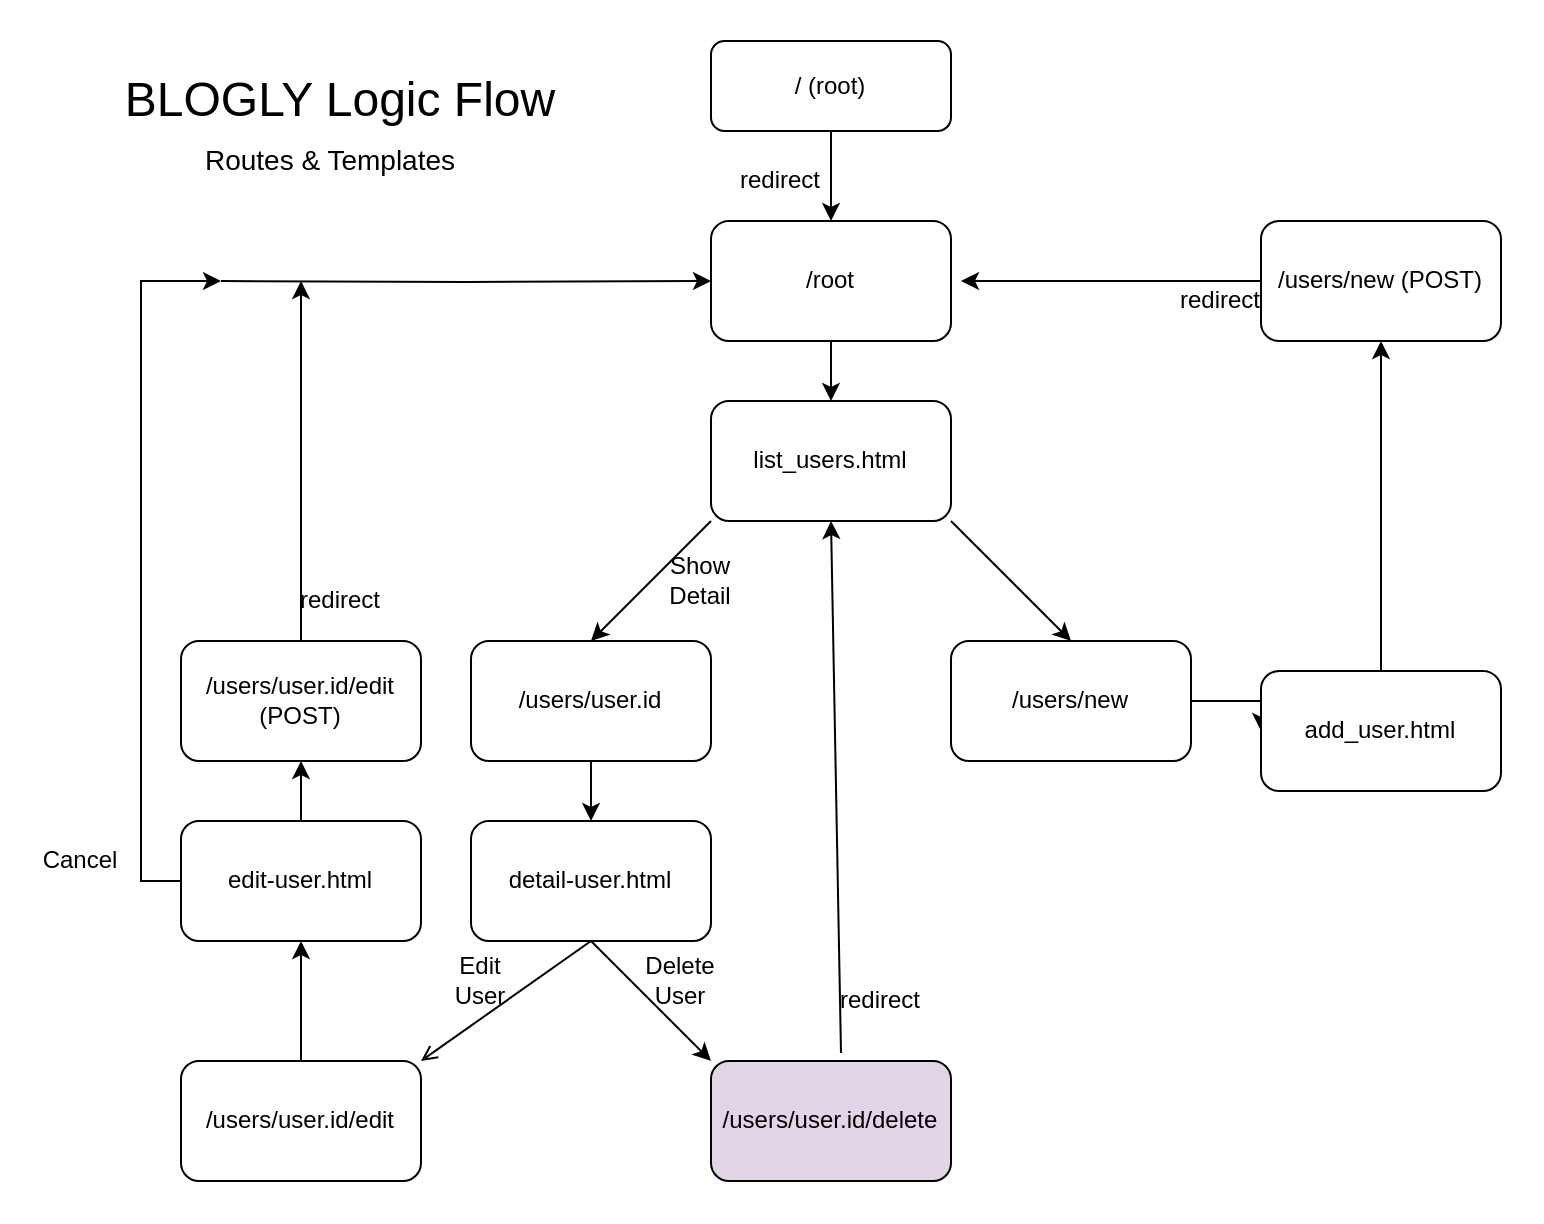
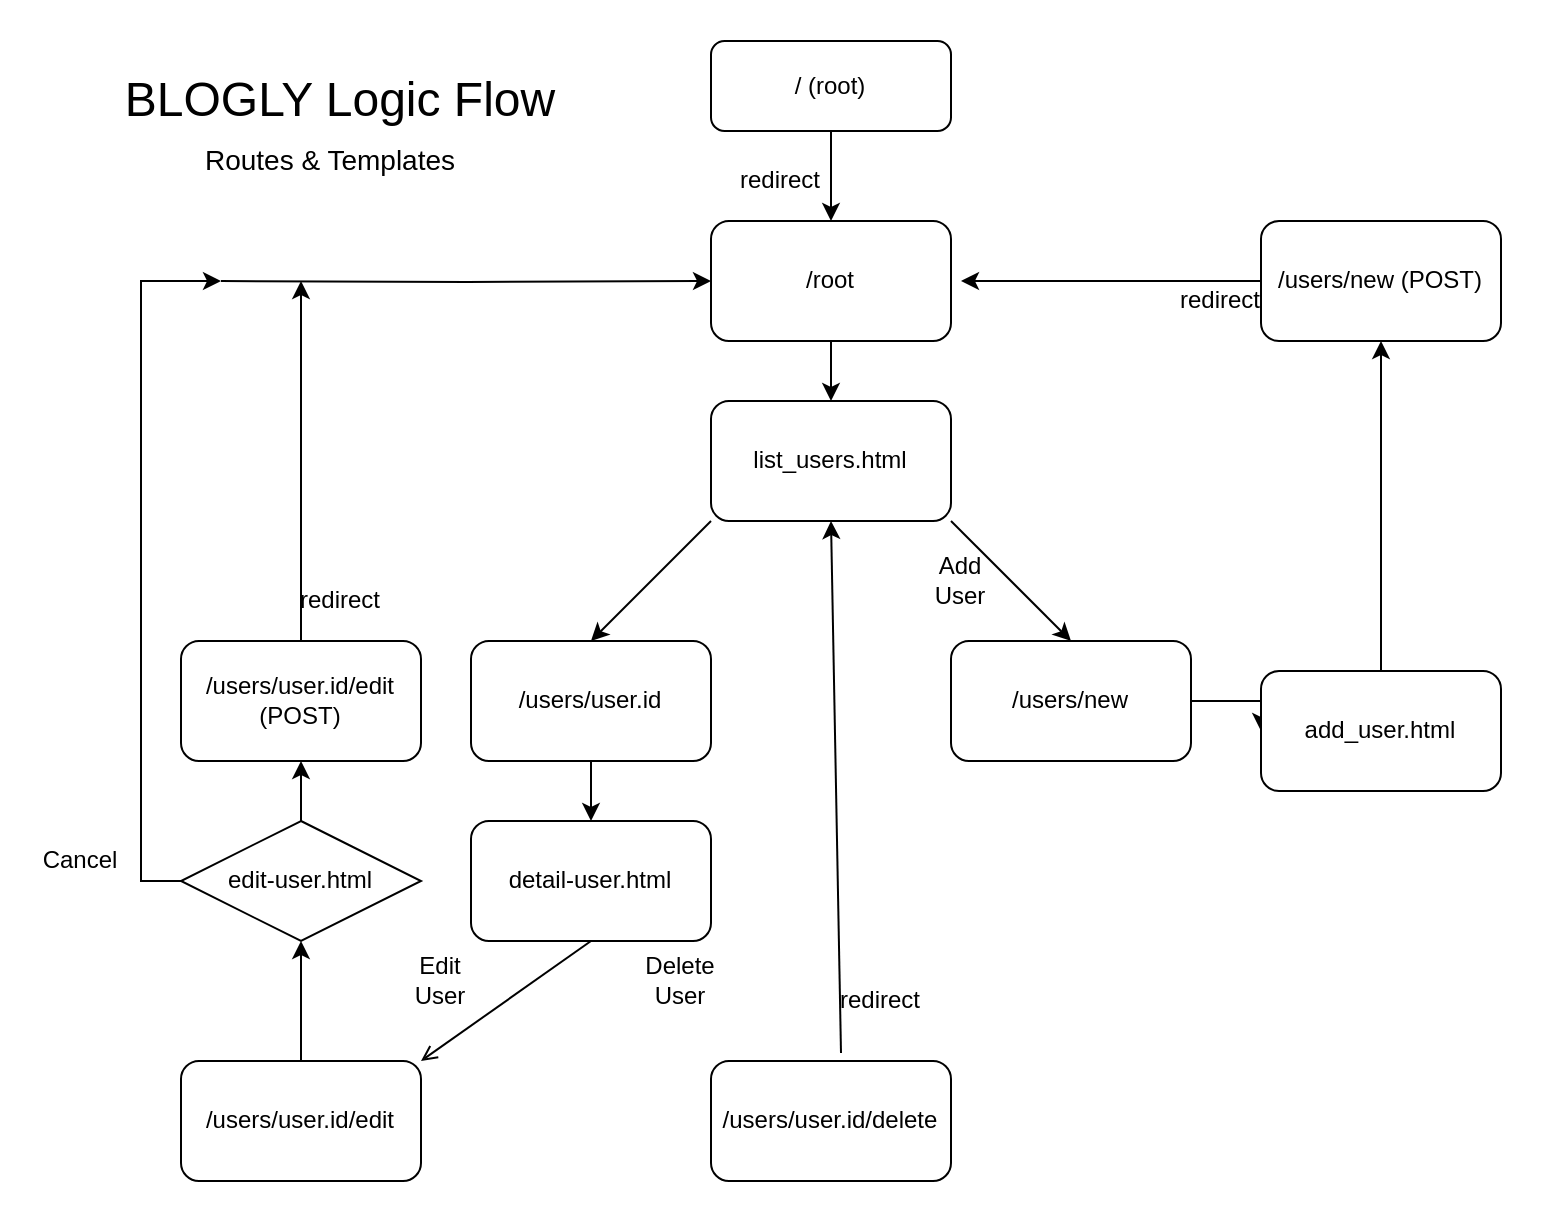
node "Show Detail": removed
node "Add User": added
node "edit-user.html": shape rounded rectangle -> diamond
node "Edit User": moved (481, 981) -> (441, 981)
edge "detail-user.html" -> "/users/user.id/delete": removed
node "/users/user.id/delete": fillcolor #e1d5e7 -> #ffffff
